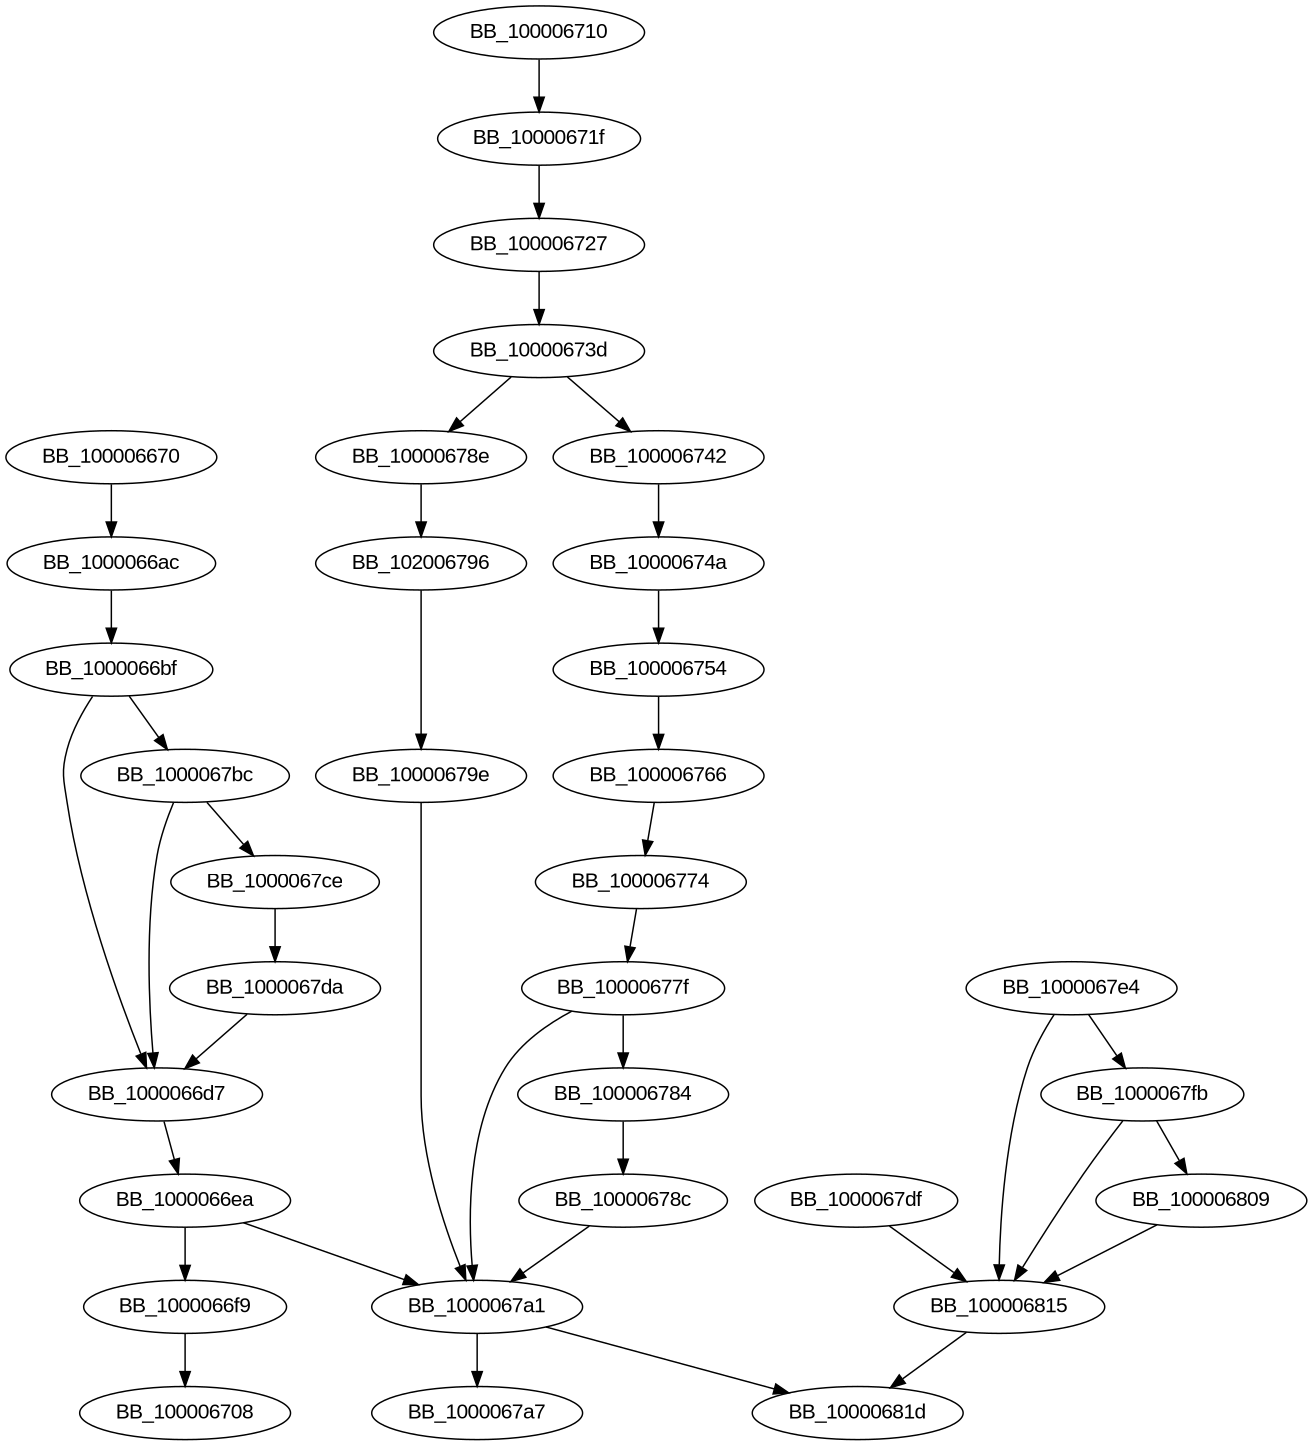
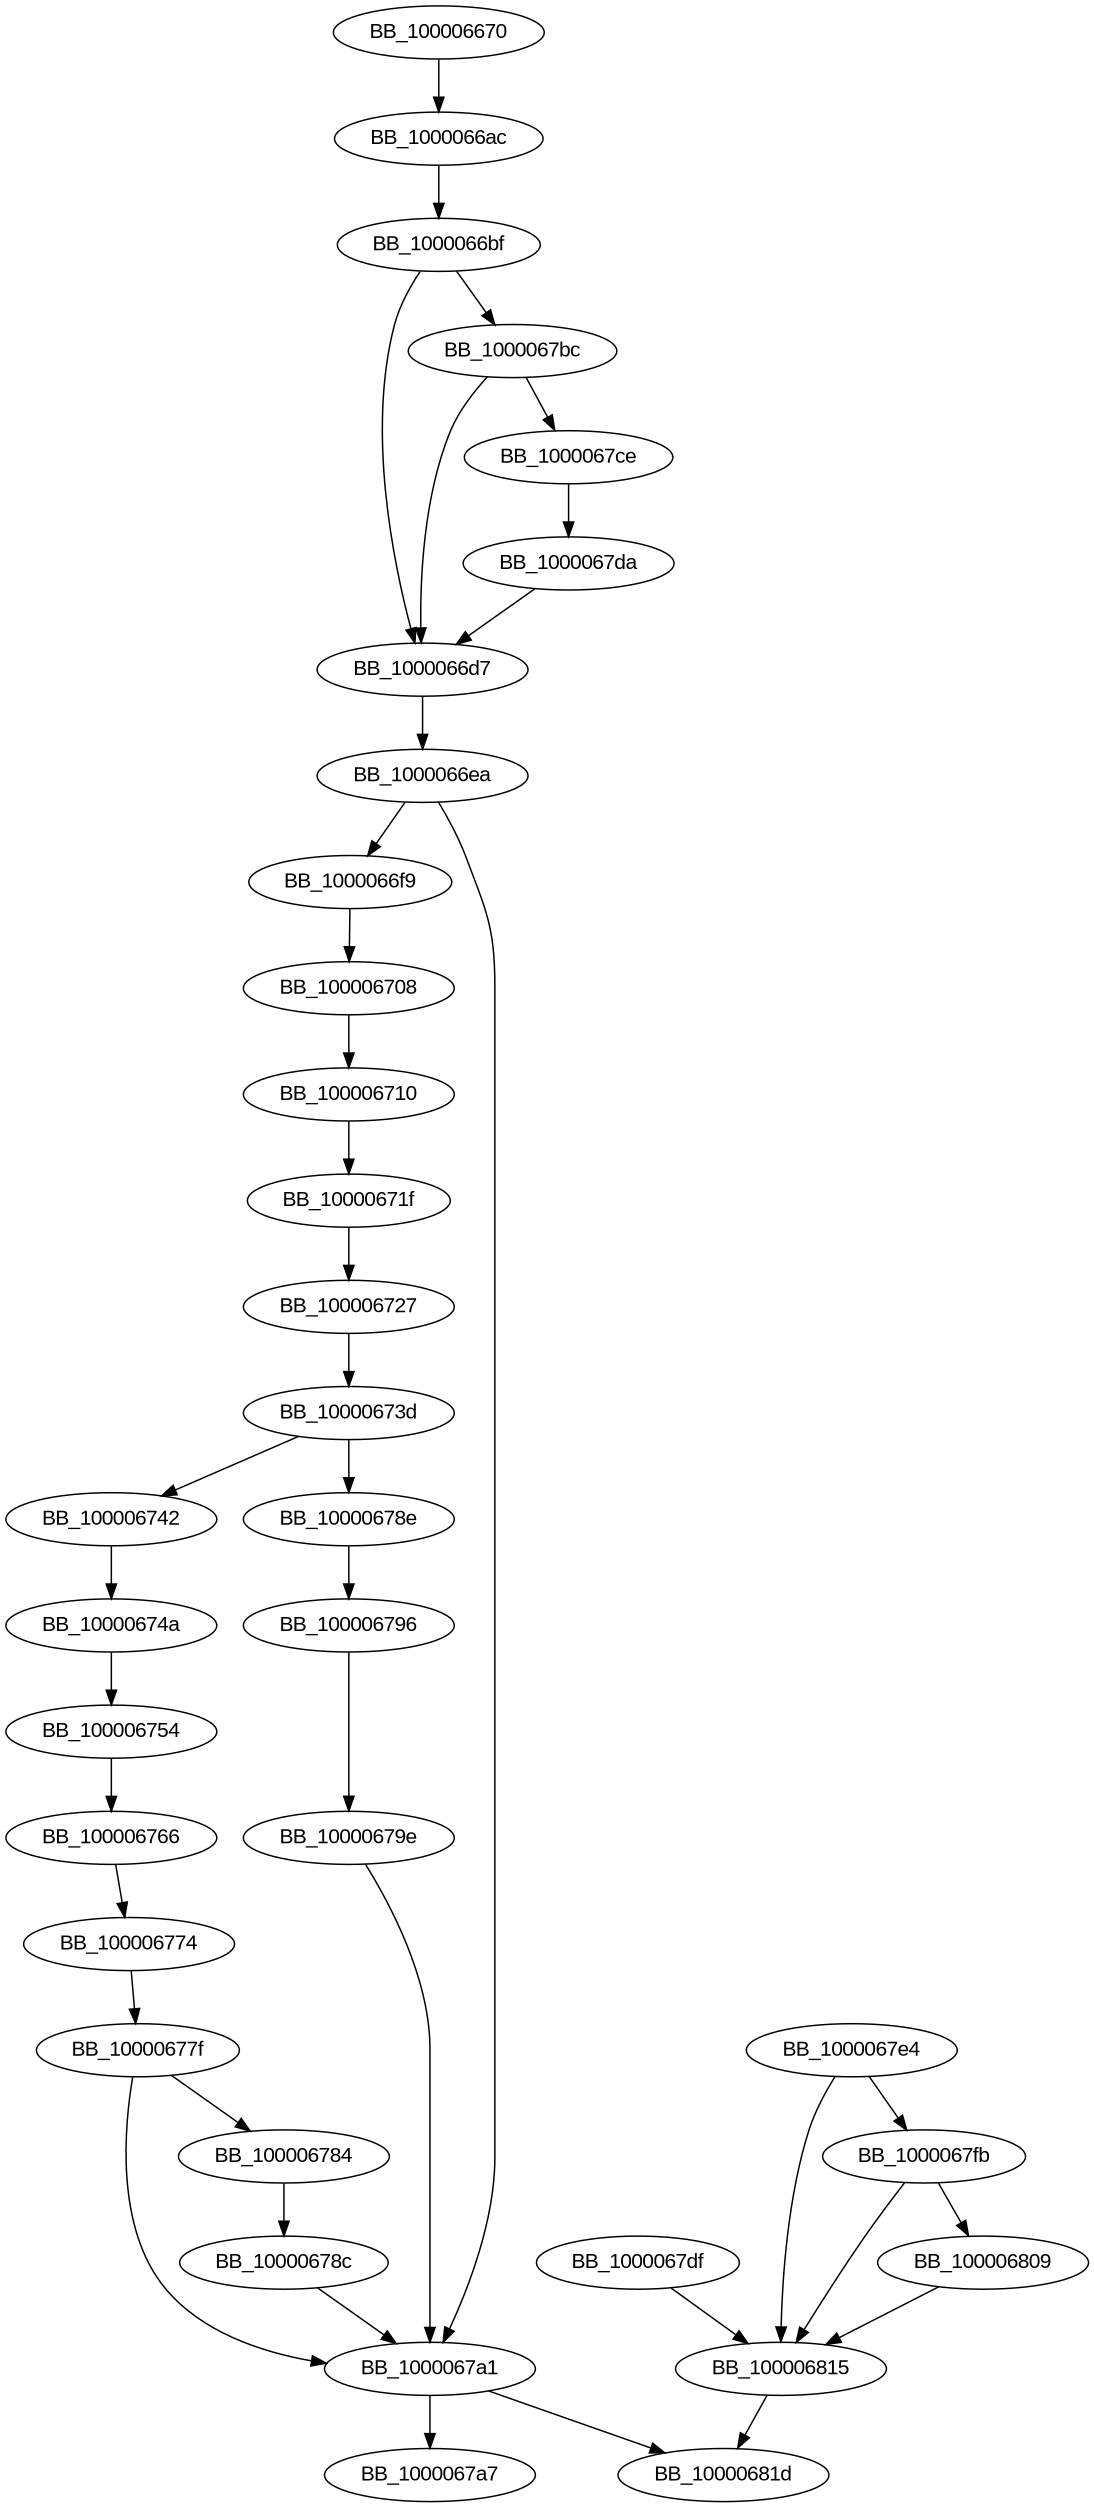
node "BB_102006796": label "BB_102006796" -> "BB_100006796"
edge "BB_100006708" -> "BB_100006710": added
